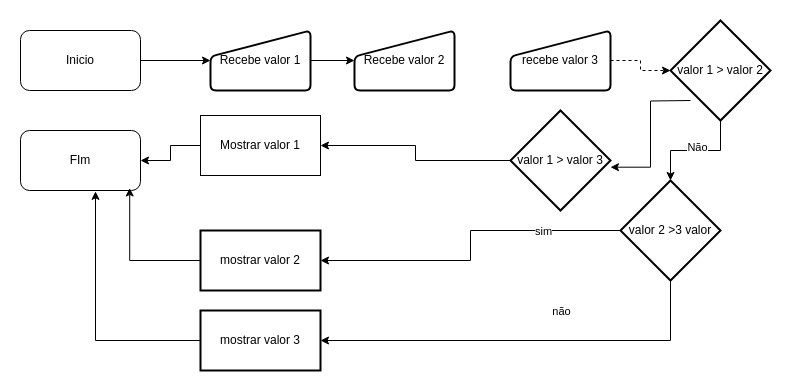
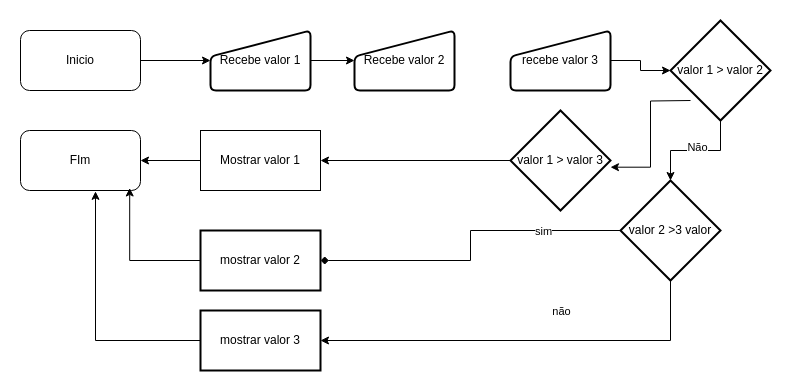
edge "recebe valor 3" -> "valor 1 > valor 2": style dashed -> solid
node "Mostrar valor 1": moved (261, 146) -> (261, 161)
edge "valor 2 >3 valor" -> "mostrar valor 2": arrowhead classic -> diamond
